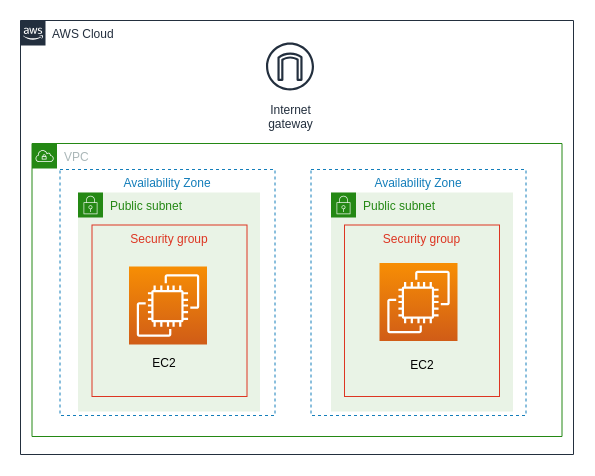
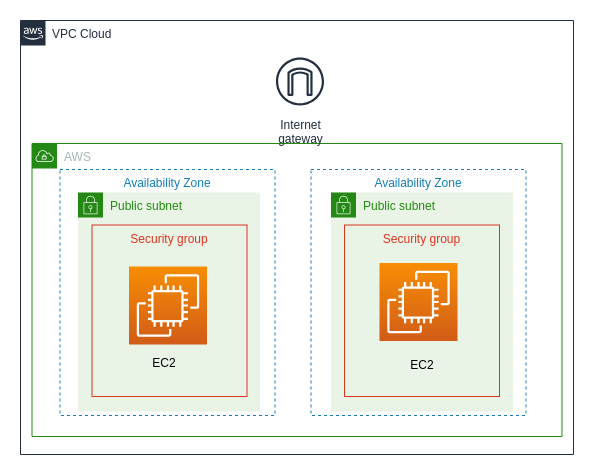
node "AWS Cloud": label "AWS Cloud" -> "VPC Cloud"
node "Internet gateway": moved (290, 67) -> (300, 82)
node "VPC": label "VPC" -> "AWS"
